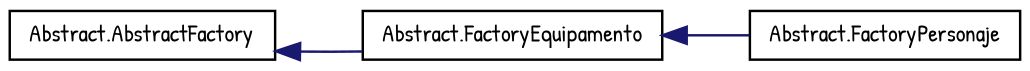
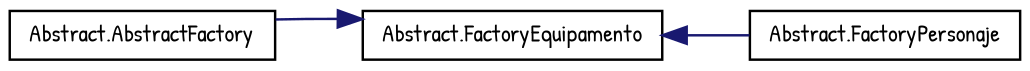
edge "Abstract.FactoryEquipamento" -> "Abstract.AbstractFactory": reversed
